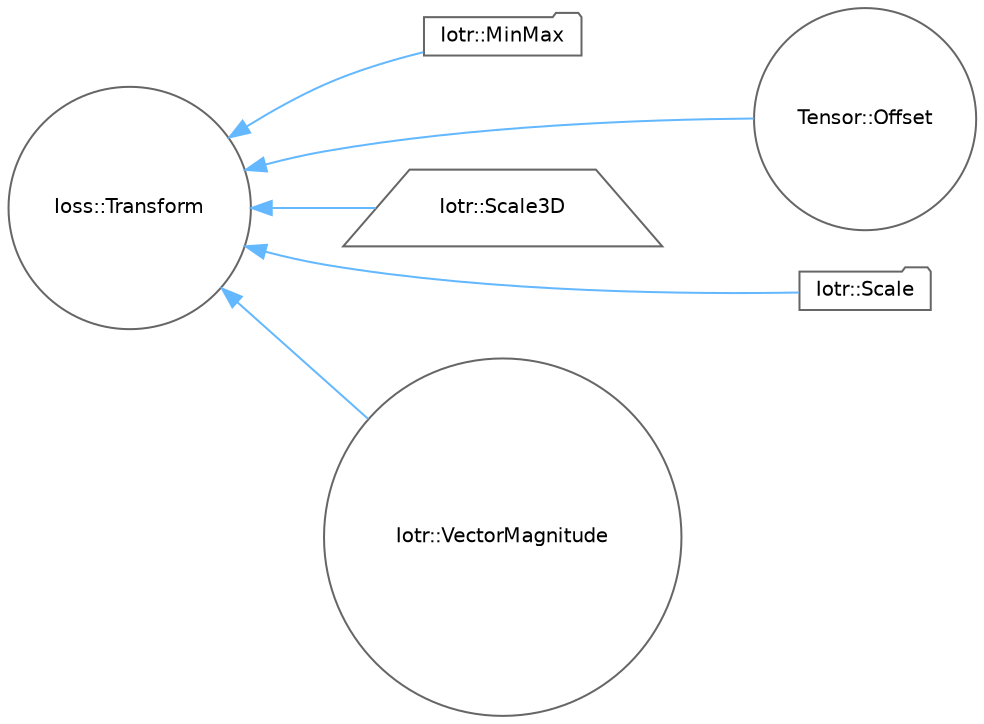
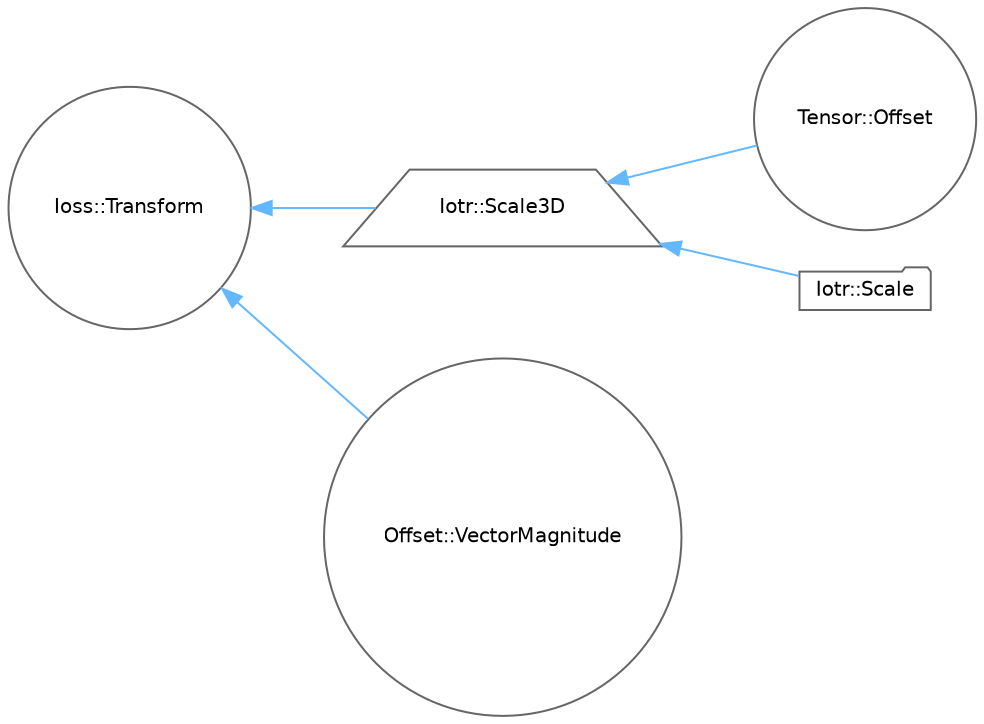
node "Iotr::MinMax": removed
edge "Tensor::Offset" -> "Ioss::Transform": now "Tensor::Offset" -> "Iotr::Scale3D"
edge "Iotr::Scale" -> "Ioss::Transform": now "Iotr::Scale" -> "Iotr::Scale3D"
node "Iotr::VectorMagnitude": label "Iotr::VectorMagnitude" -> "Offset::VectorMagnitude"
